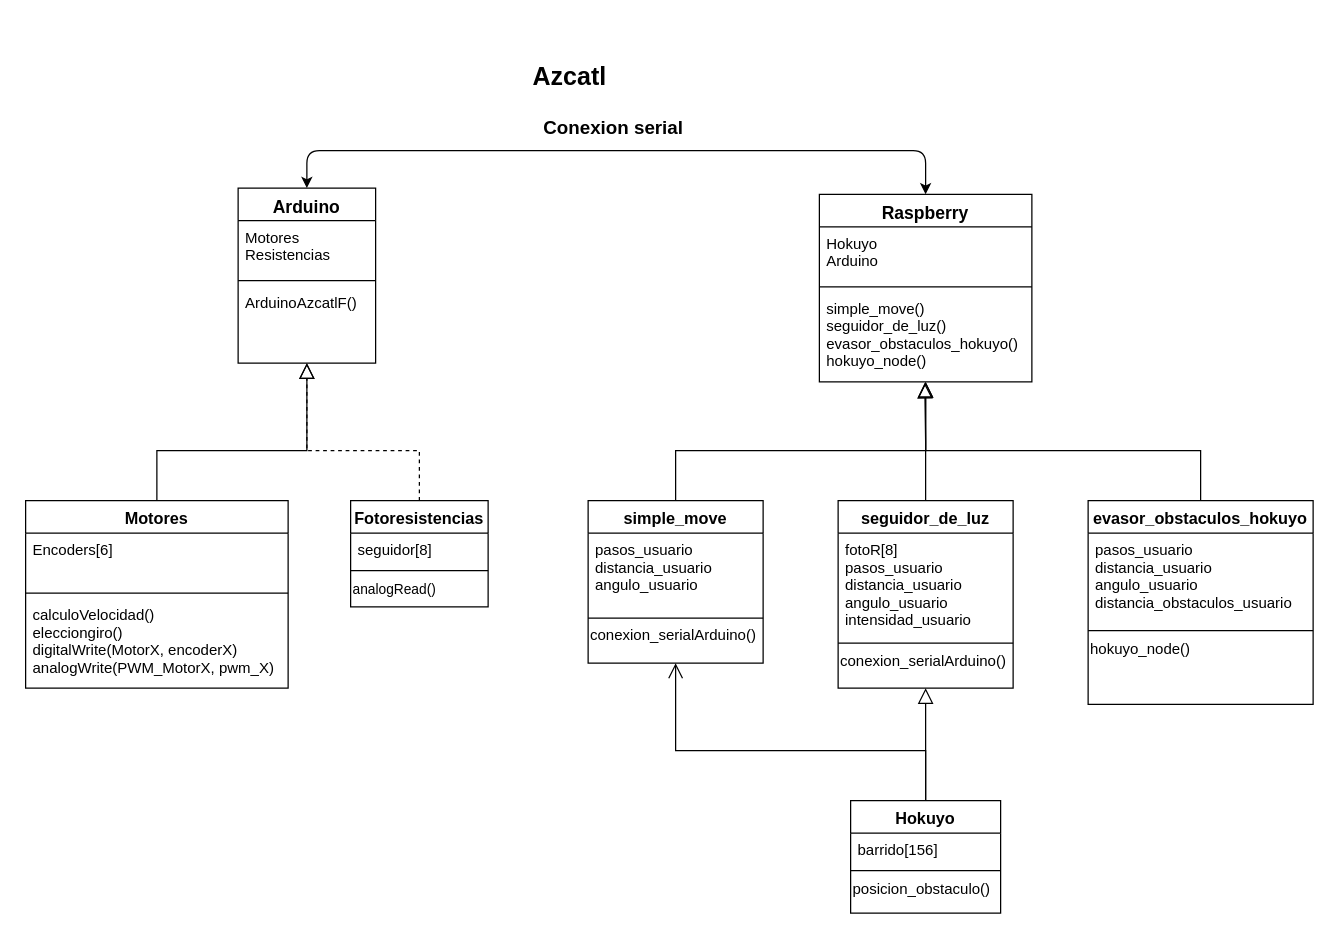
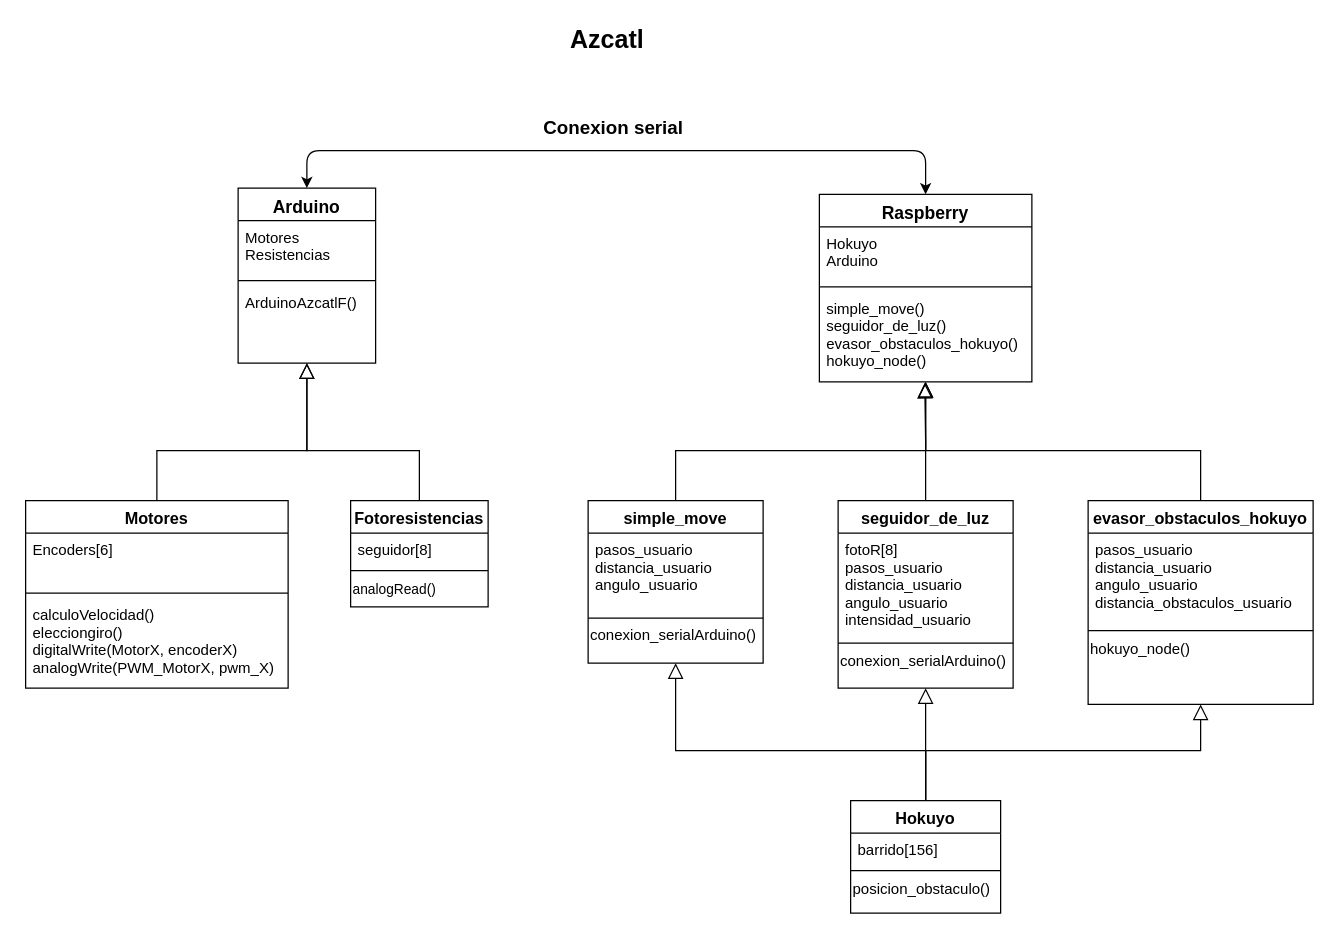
node "Azcatl": moved (569, 76) -> (607, 38)
edge "Fotoresistencias" -> "Arduino": style dashed -> solid
edge "Hokuyo" -> "simple_move": arrowhead open -> block
edge "Hokuyo" -> "evasor_obstaculos_hokuyo": added
